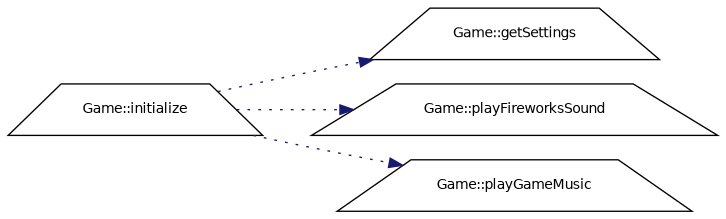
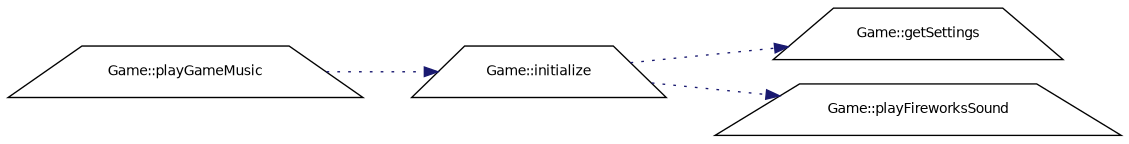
edge "Game::initialize" -> "Game::playGameMusic": reversed
